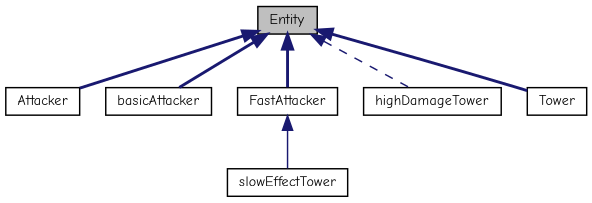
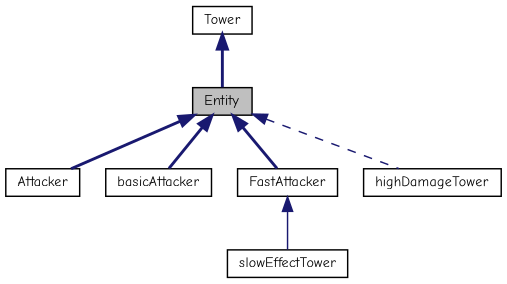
edge "Tower" -> "Entity": reversed
